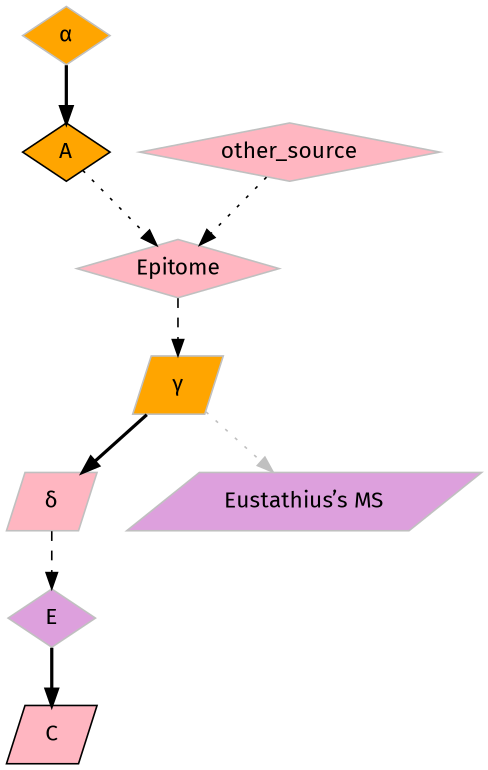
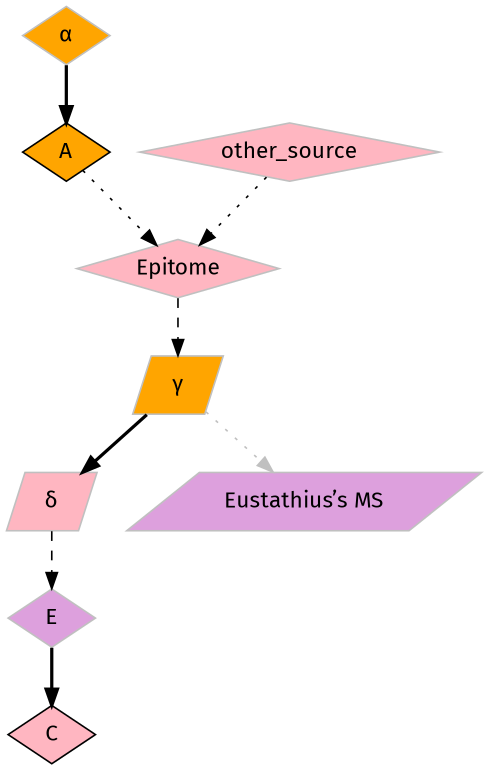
node "C": shape parallelogram -> diamond
